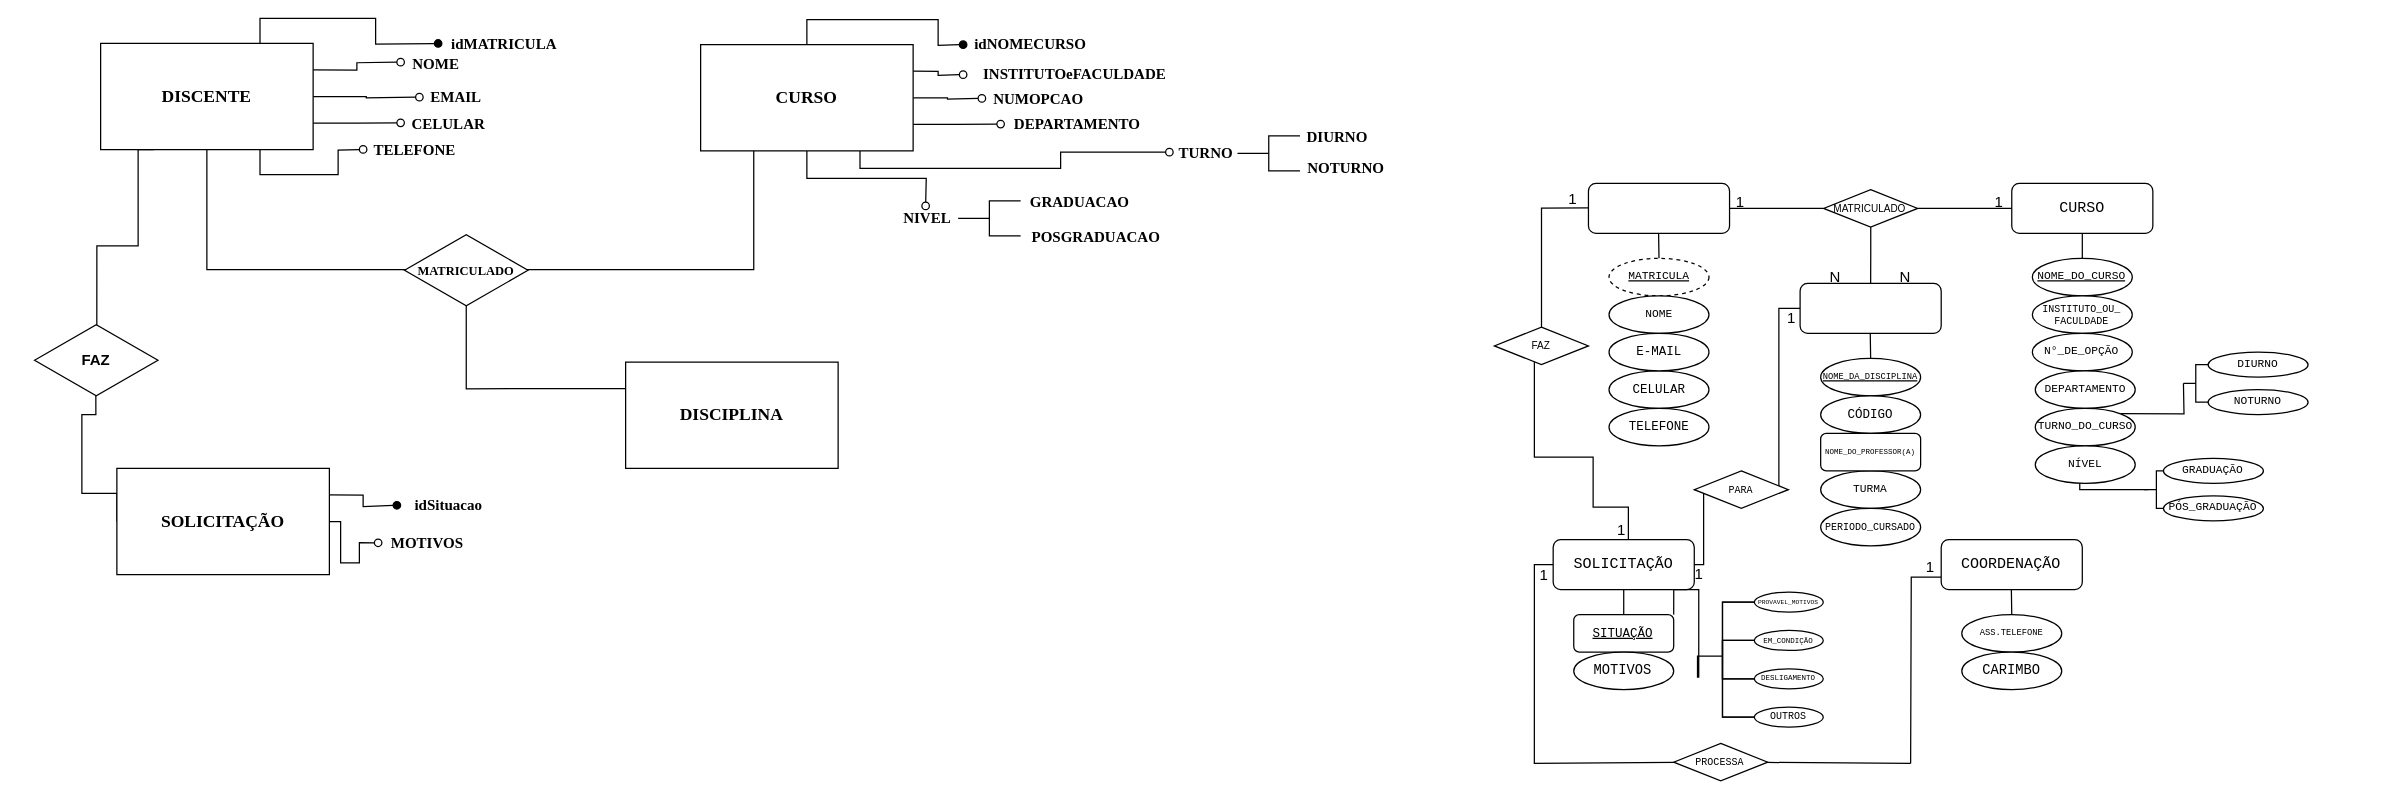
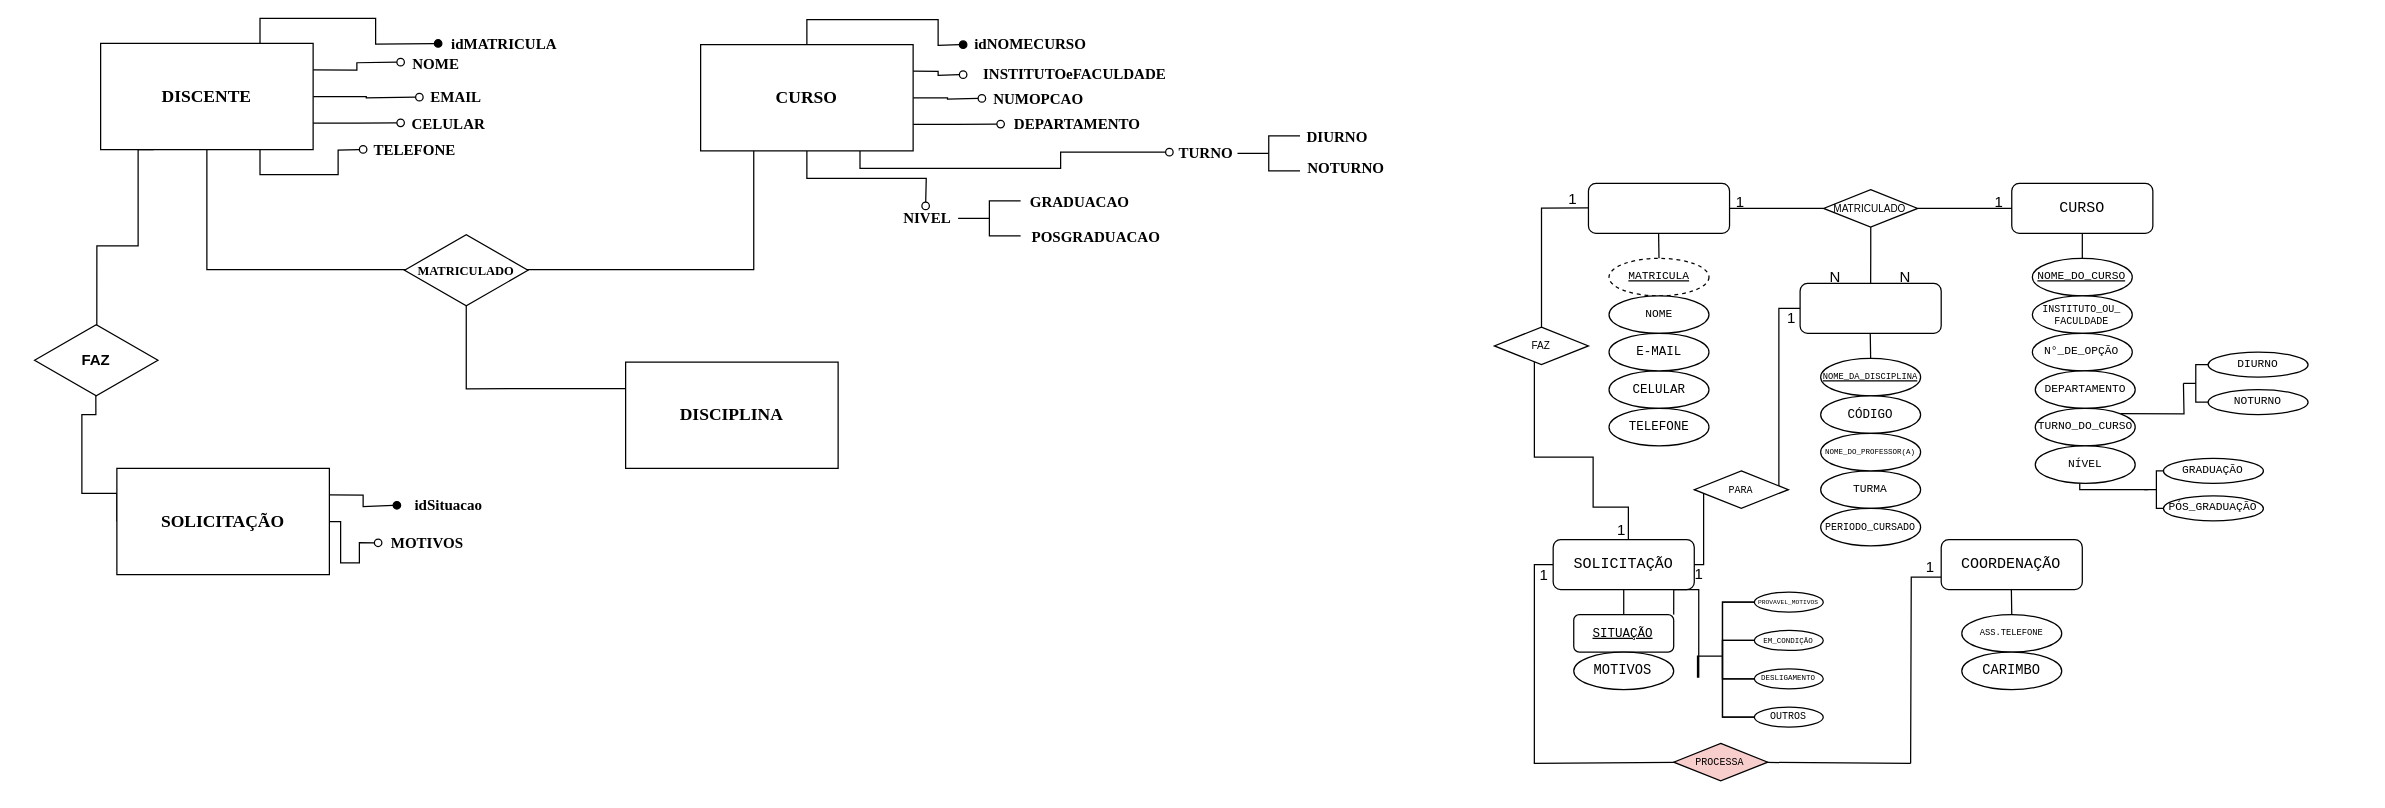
node "NOME_DO_PROFESSOR(A)": shape rounded rectangle -> ellipse
node "PROCESSA": fillcolor #ffffff -> #f8cecc
